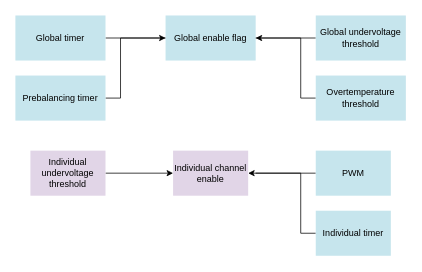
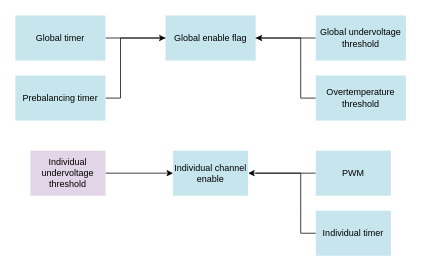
node "Individual channel enable": fillcolor #e1d5e7 -> #c6e5ed
